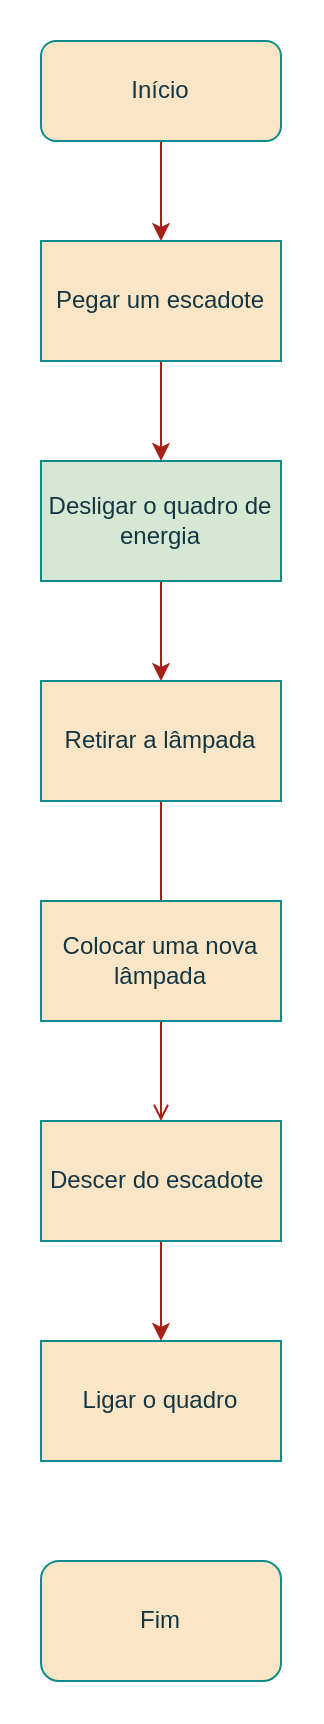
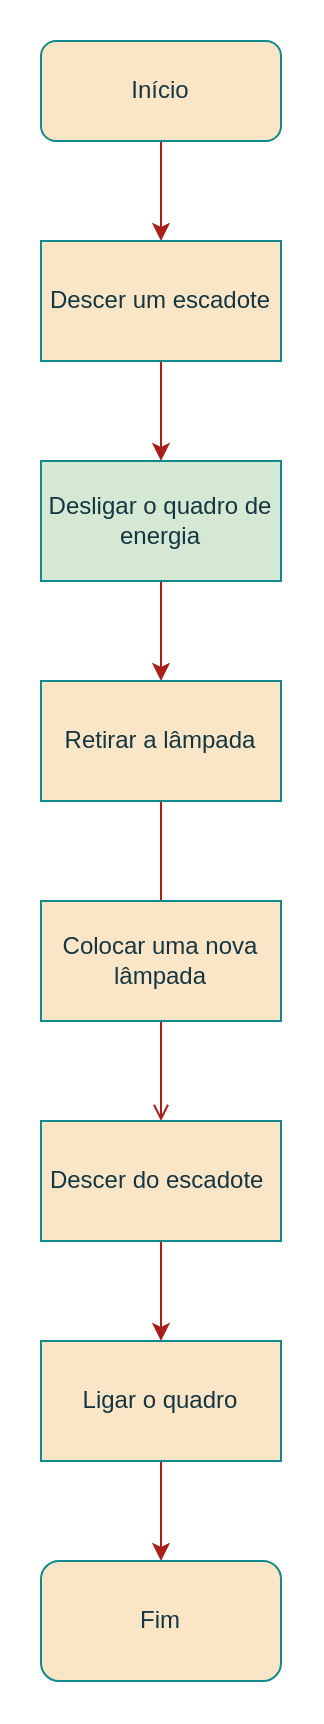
node "Pegar um escadote": label "Pegar um escadote" -> "Descer um escadote"
edge "Ligar o quadro" -> "Fim": added
